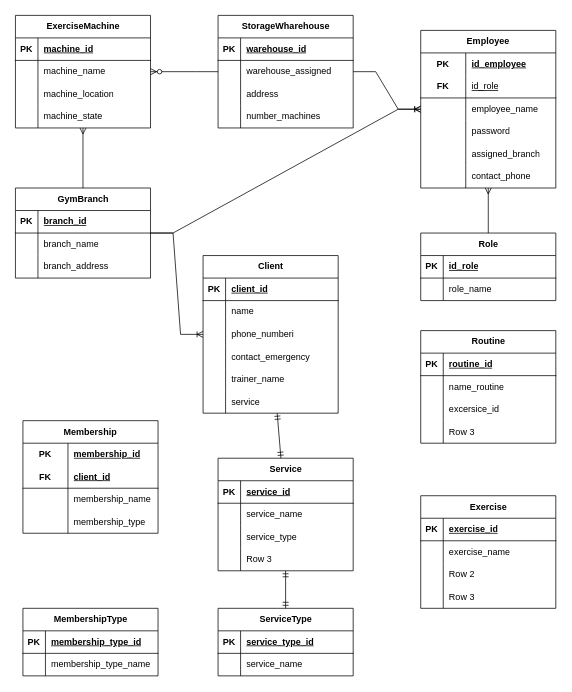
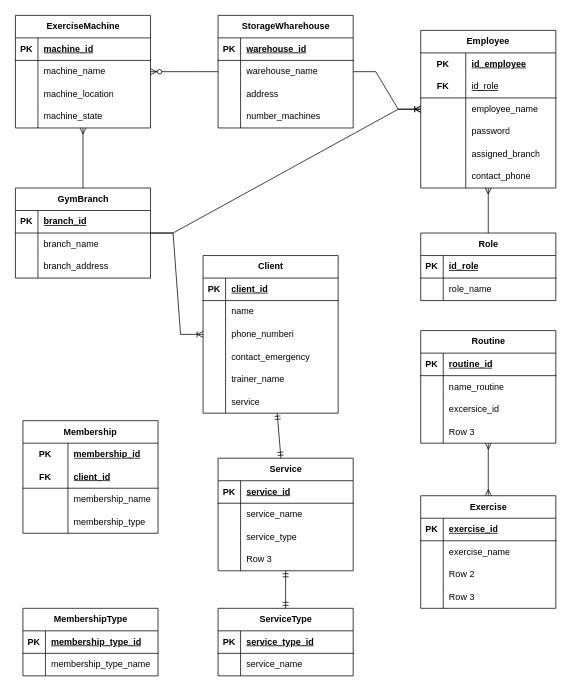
node "warehouse_assigned": label "warehouse_assigned" -> "warehouse_name"
edge "Routine" -- "Exercise": added
